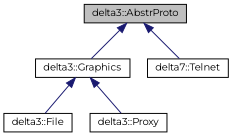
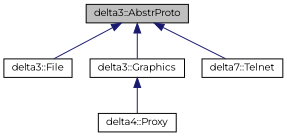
edge "delta3::File" -> "delta3::Graphics": now "delta3::File" -> "delta3::AbstrProto"
node "delta3::Proxy": label "delta3::Proxy" -> "delta4::Proxy"
